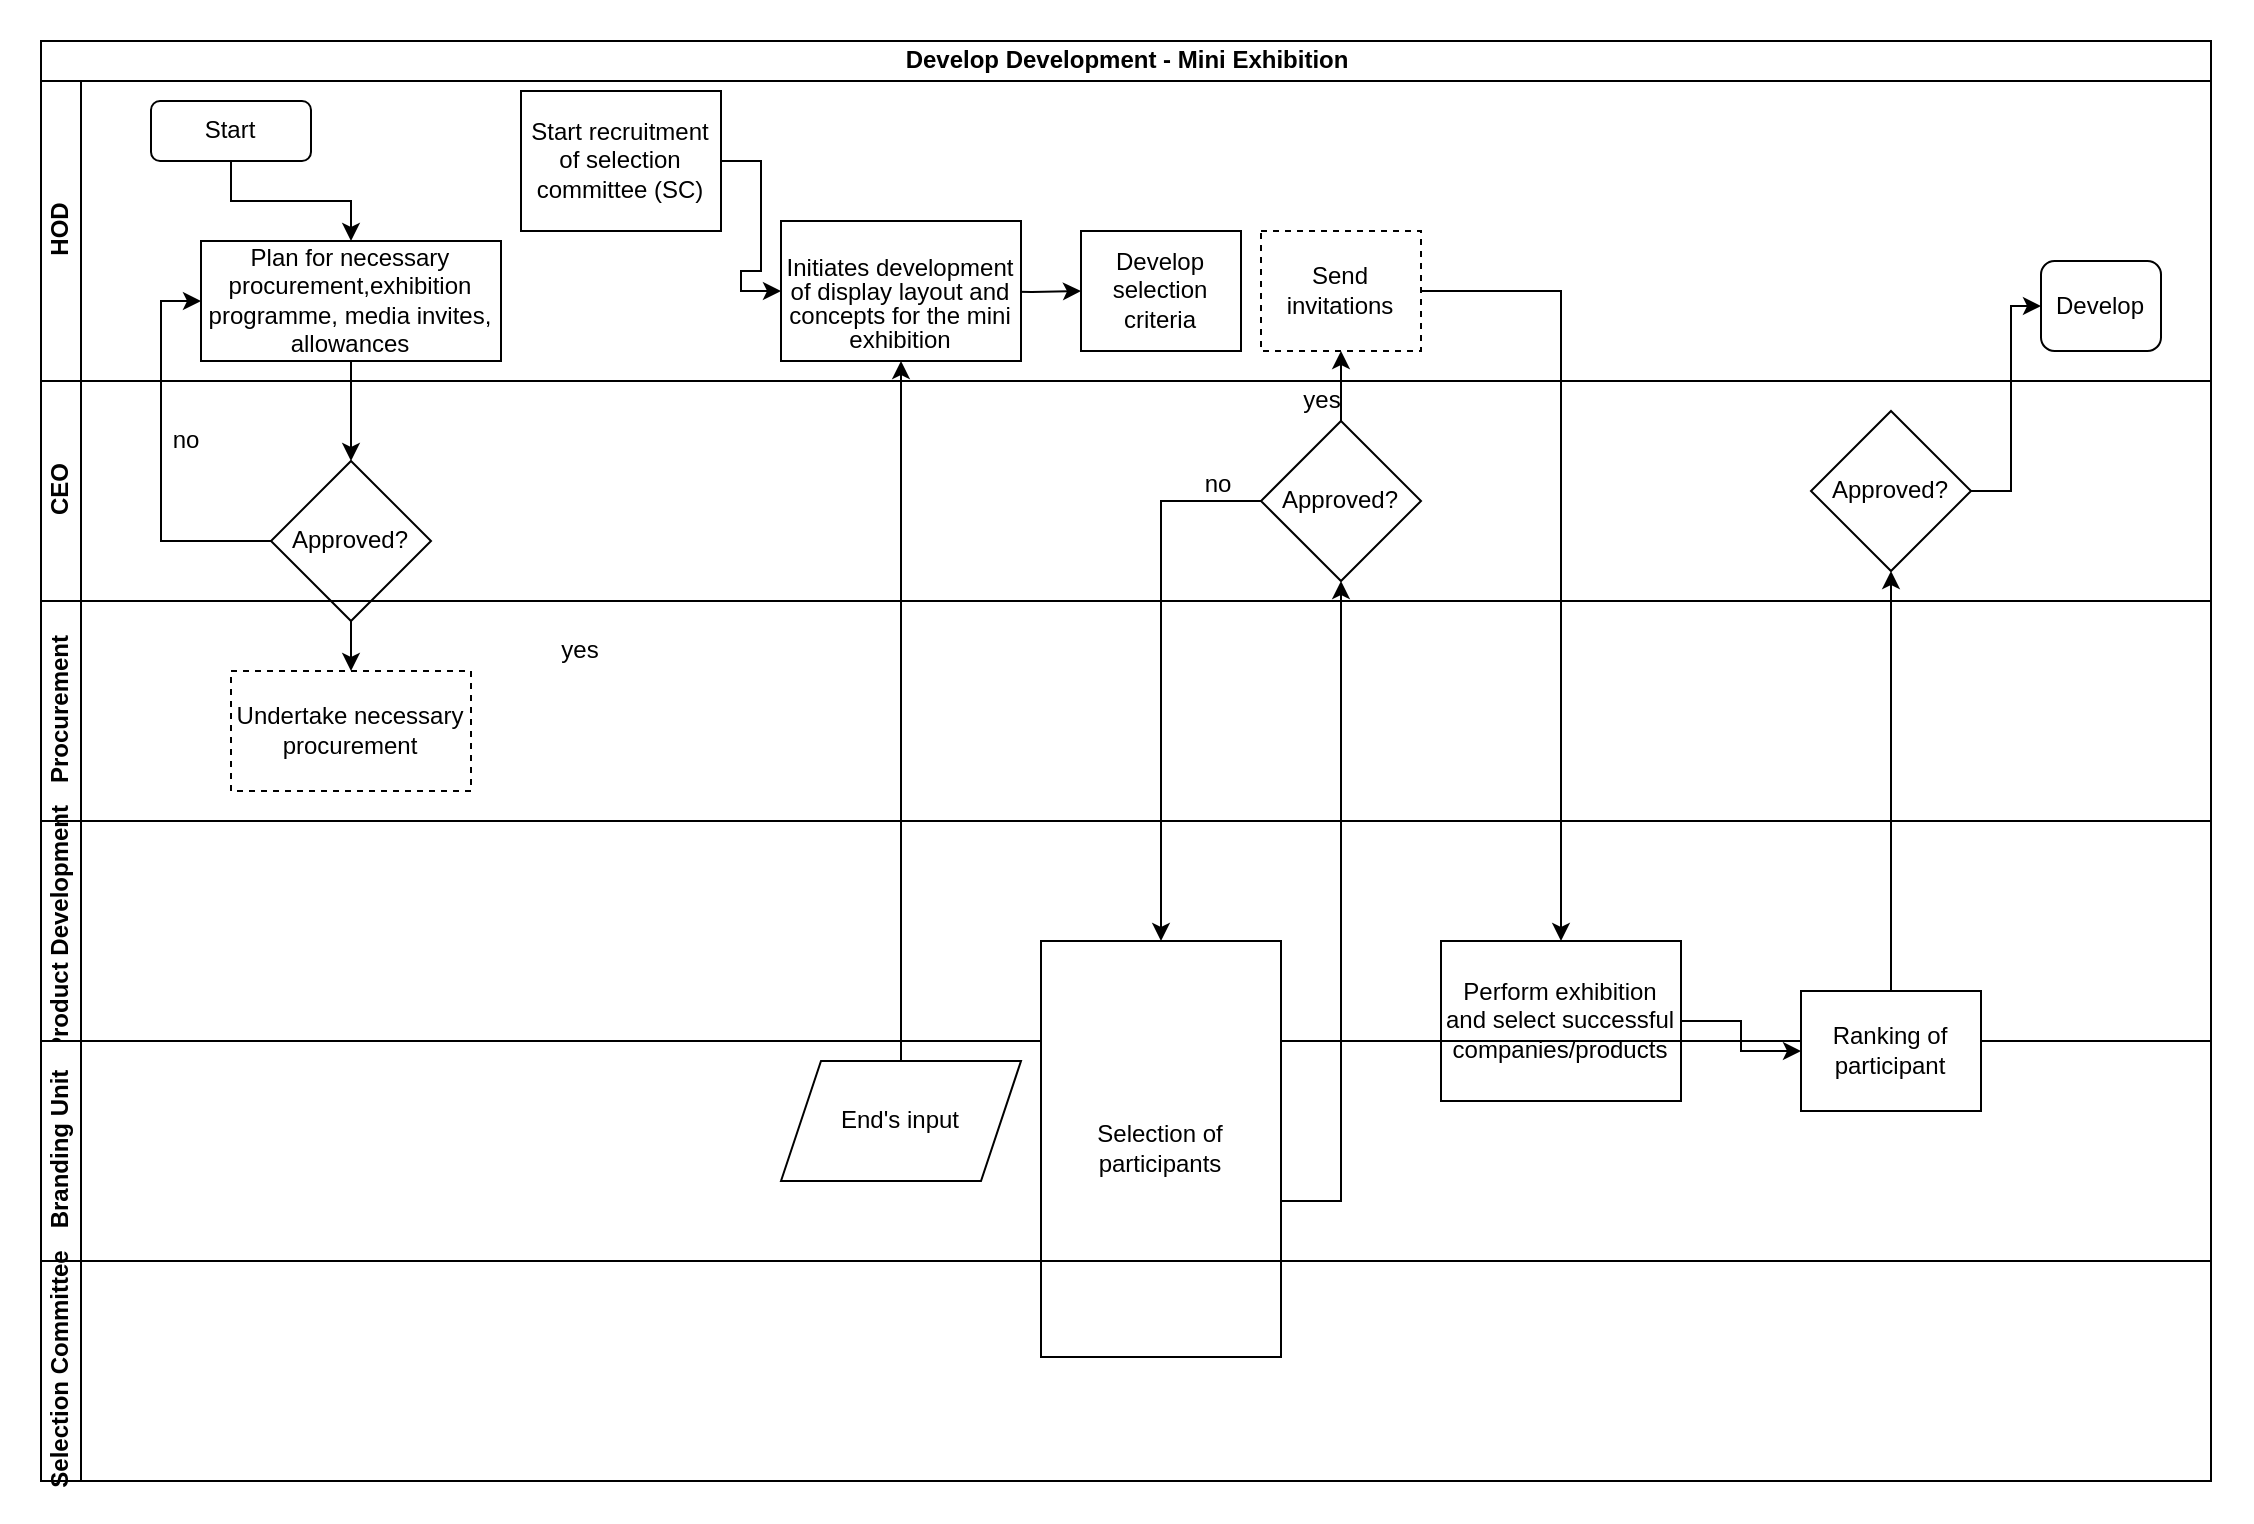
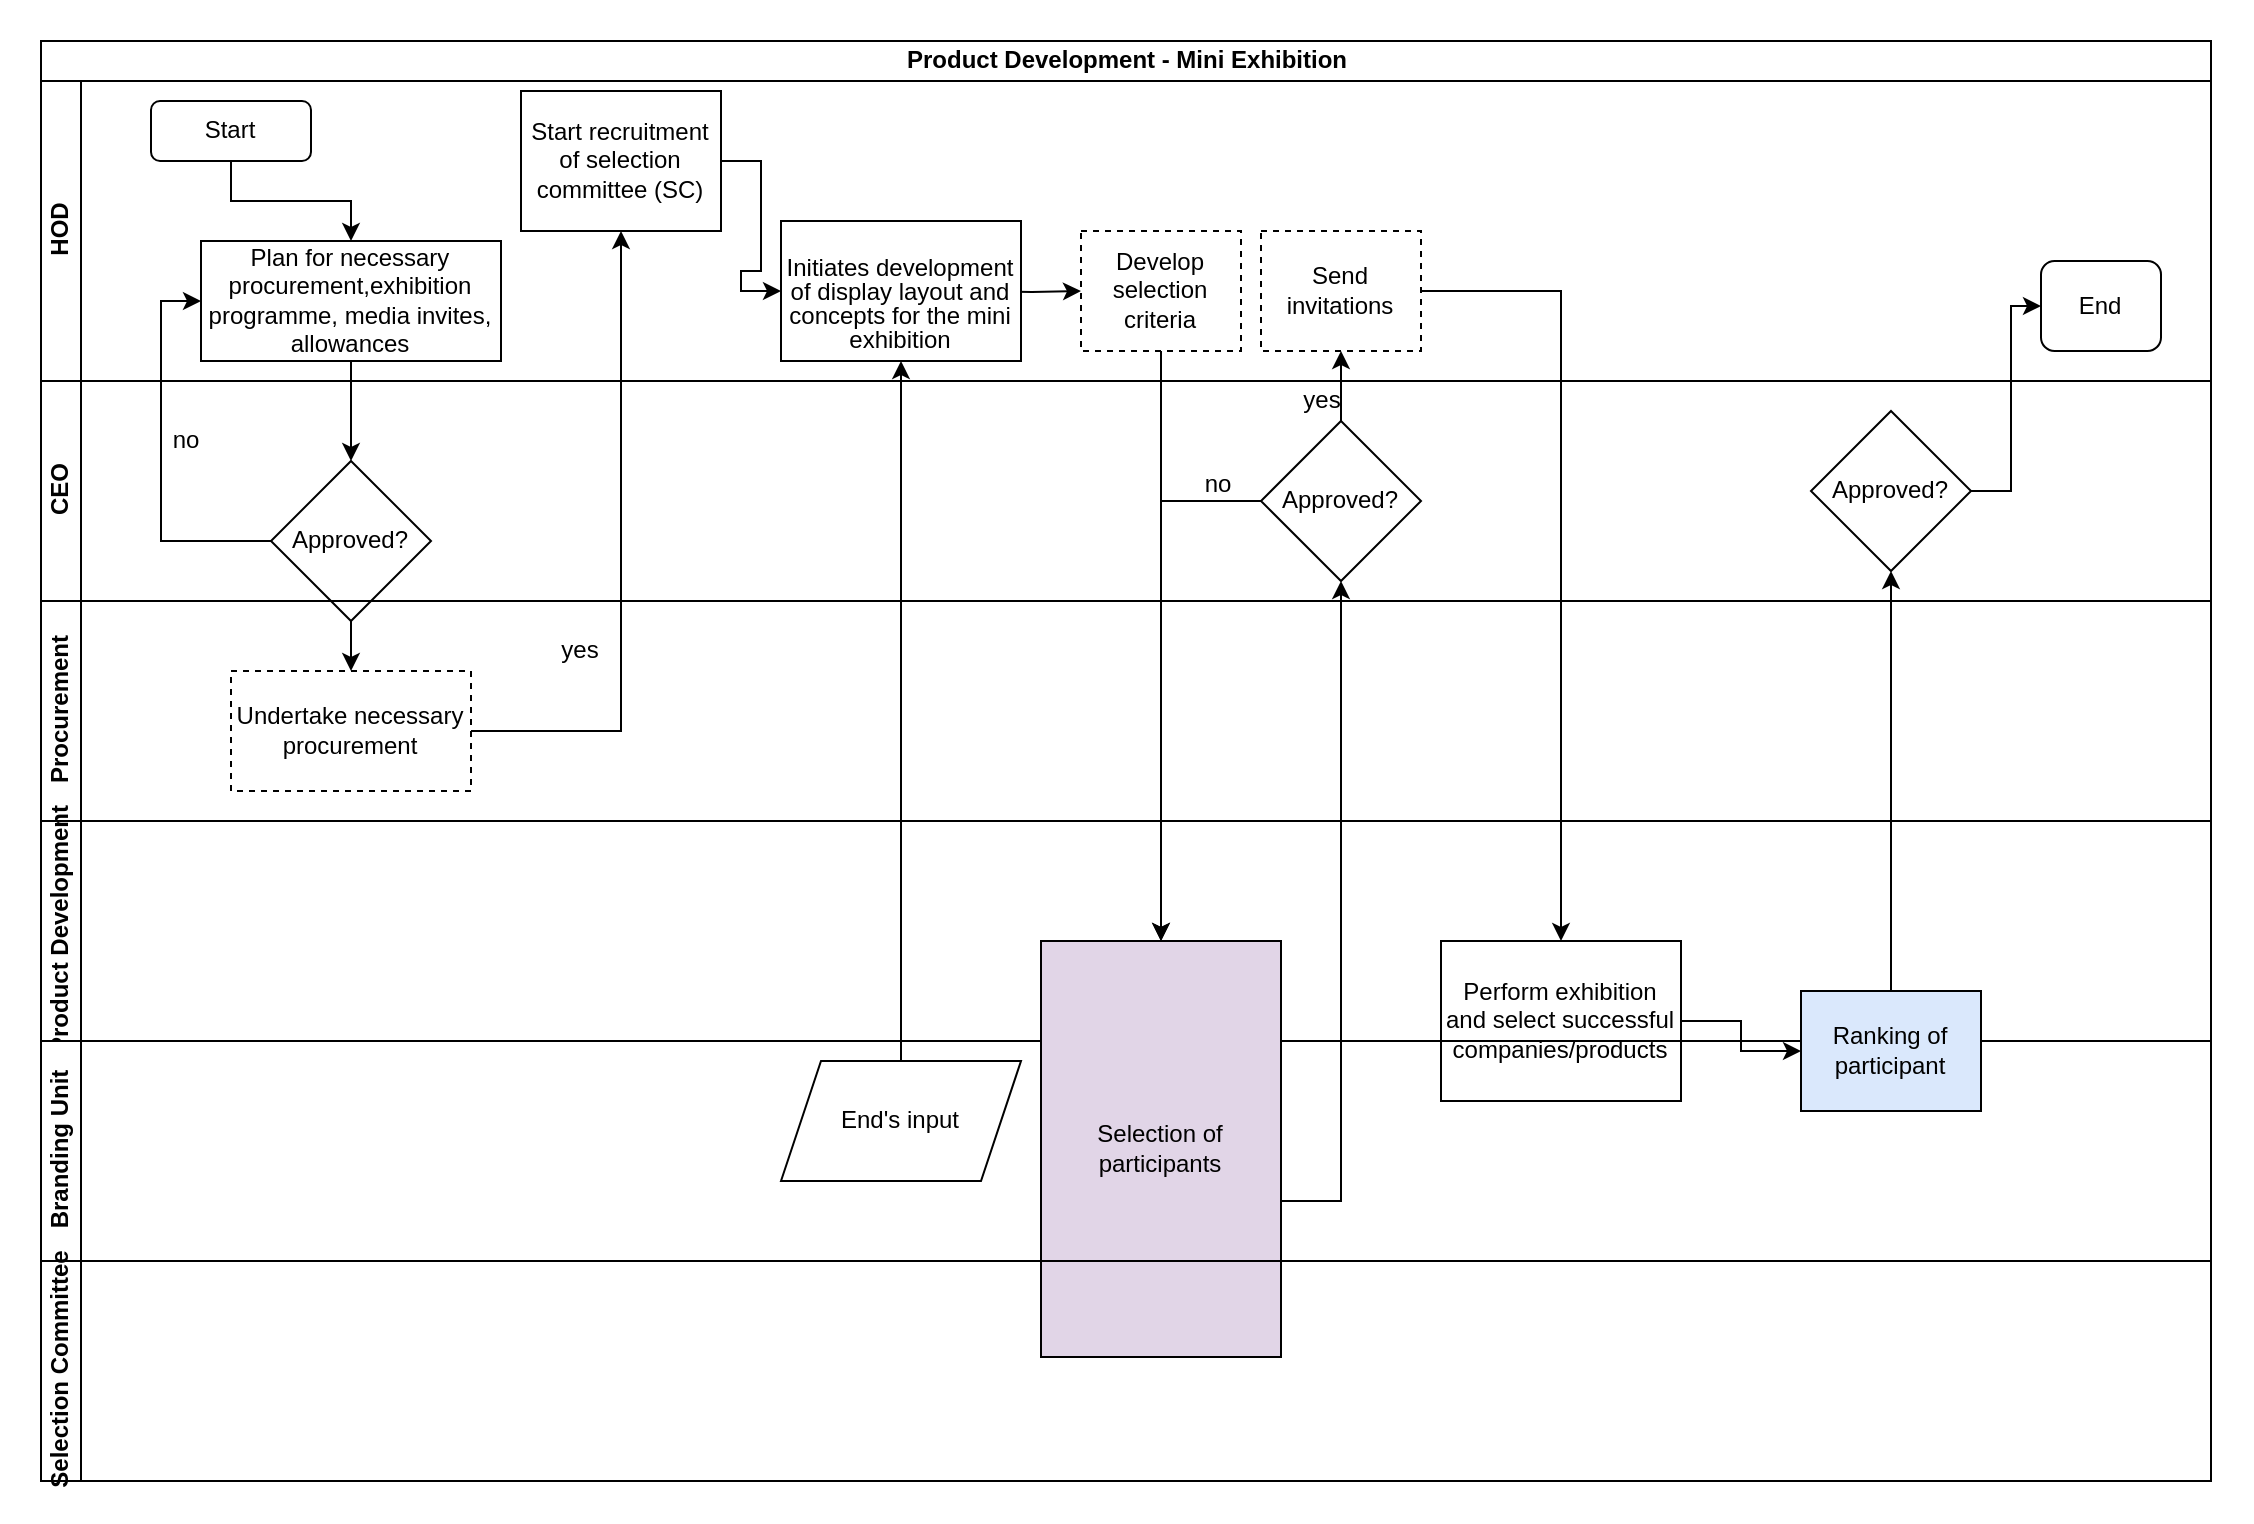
node "Develop Development - Mini Exhibition": label "Develop Development - Mini Exhibition" -> "Product Development - Mini Exhibition"
node "Develop selection criteria": style solid -> dashed
node "Develop": label "Develop" -> "End"
edge "Develop selection criteria" -> "Selection of participants": added
edge "Undertake necessary procurement" -> "Start recruitment of selection committee (SC)": added
node "Ranking of participant": fillcolor #ffffff -> #dae8fc
node "Selection of participants": fillcolor #ffffff -> #e1d5e7
